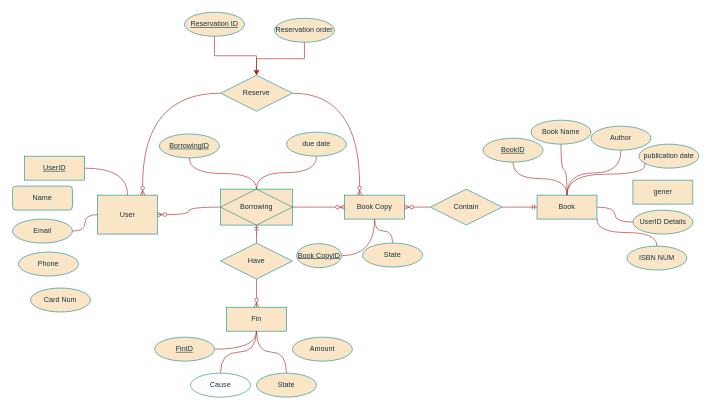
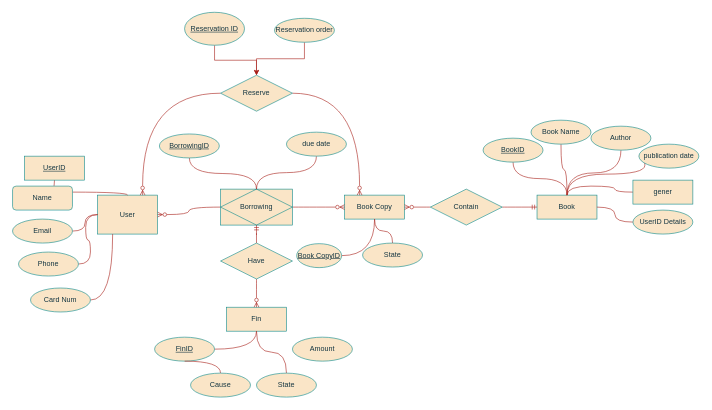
node "Reservation ID": size 60x24 -> 60x33
edge "UserID" -- "User": now "UserID" -- "Name"
edge "gener" -- "Book": added
edge "Name" -- "User": added
edge "Book" -- "ISBN NUM": removed
edge "User" -- "Phone": added
node "ISBN NUM": removed
edge "User" -- "Card Num": added
edge "Fin" -- "Cause": now "FinID" -- "Cause"
node "Cause": fillcolor #ffffff -> #fae5c7
